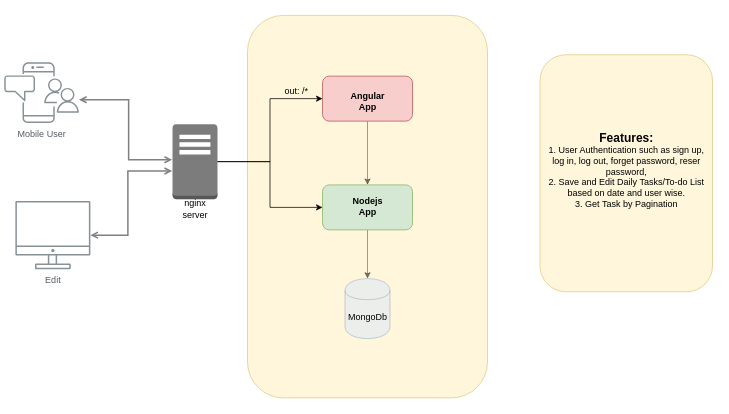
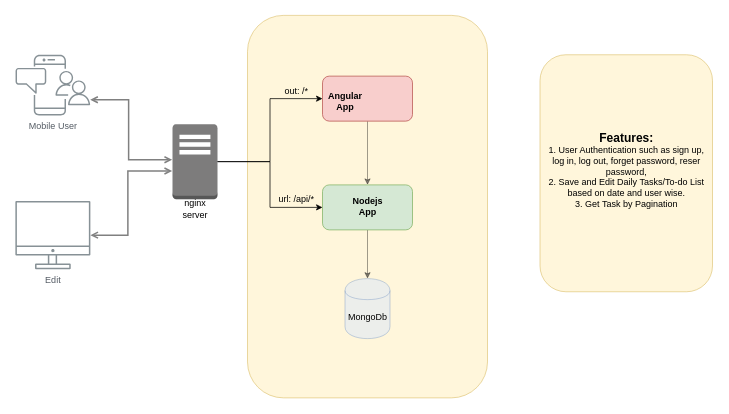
node "Mobile User": moved (42, 93) -> (53, 85)
node "Angular App": moved (368, 102) -> (345, 102)
node "url: /api/*": added
